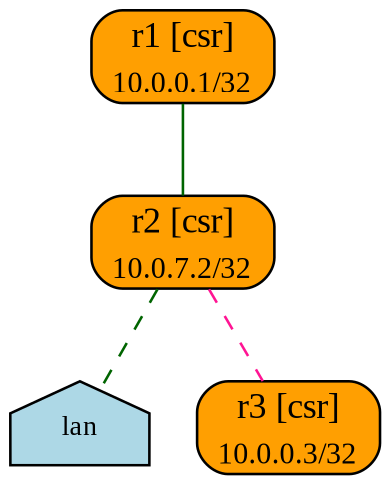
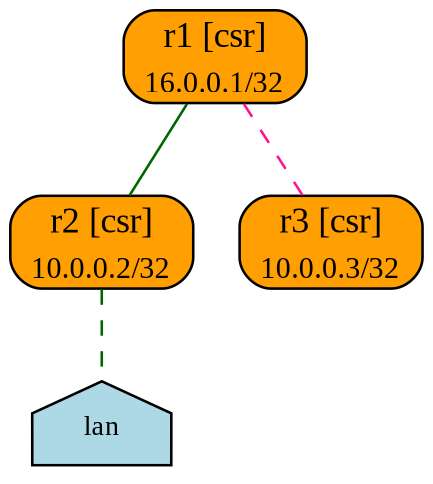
node "r1 [csr]": text "10.0.0.1/32" -> "16.0.0.1/32"
node "r2 [csr]": text "10.0.7.2/32" -> "10.0.0.2/32"
edge "r2 [csr]" -- "r3 [csr]": now "r1 [csr]" -- "r3 [csr]"
